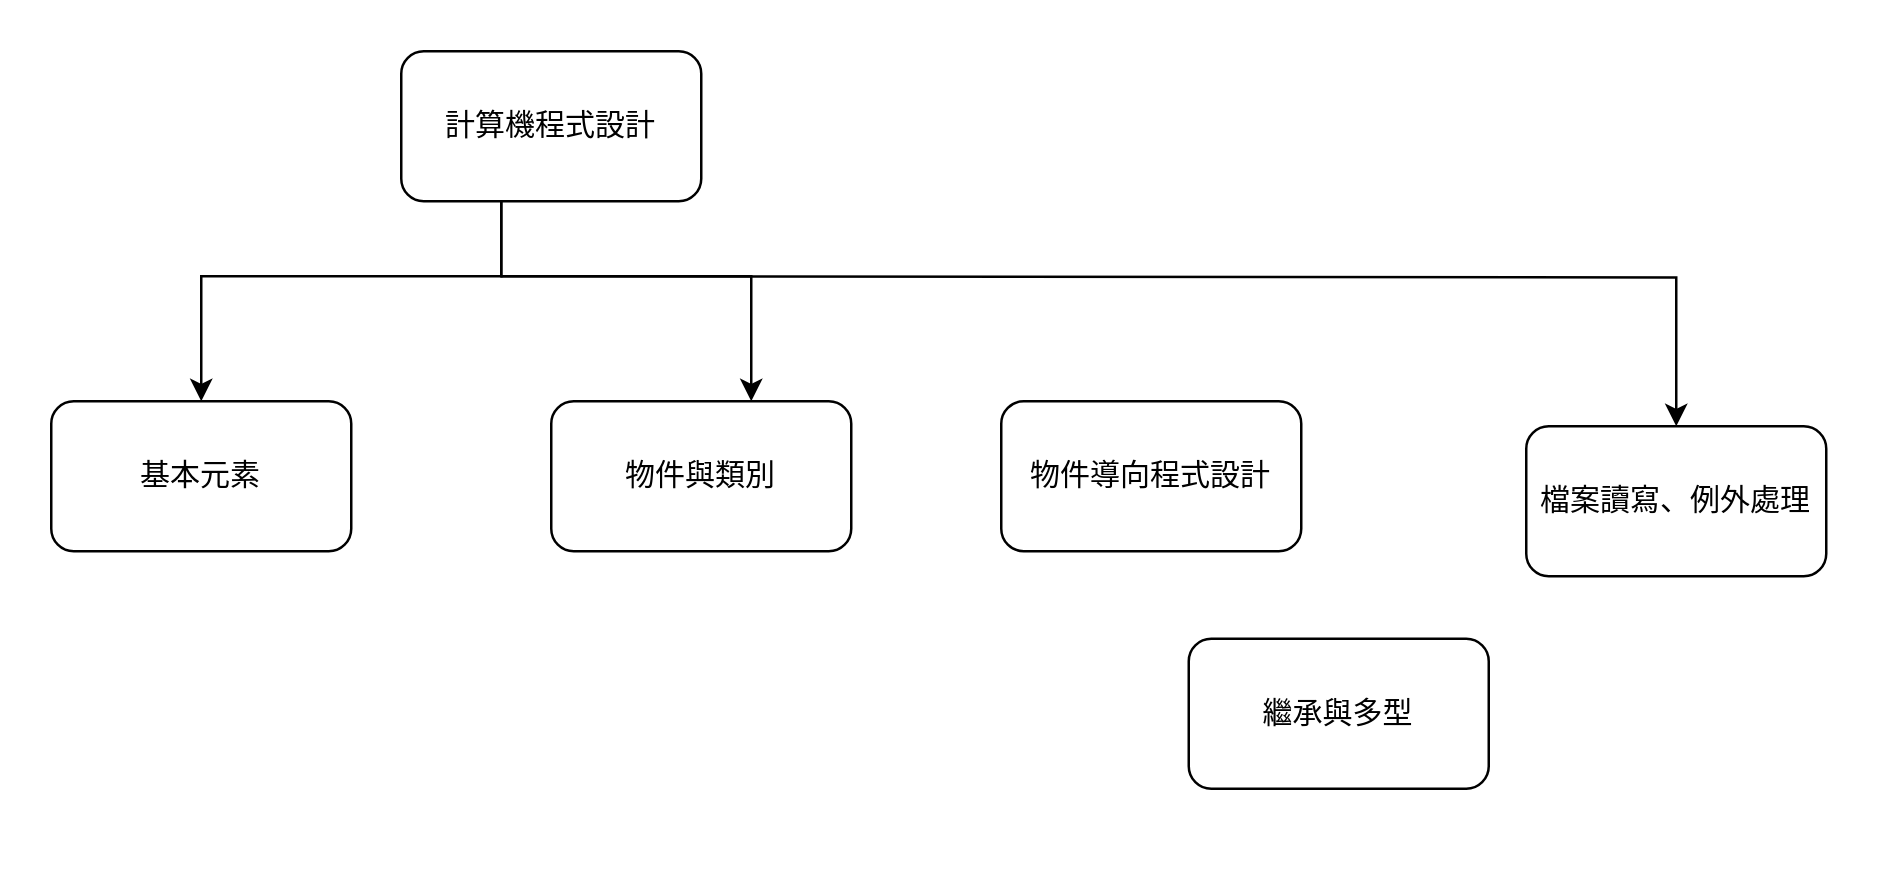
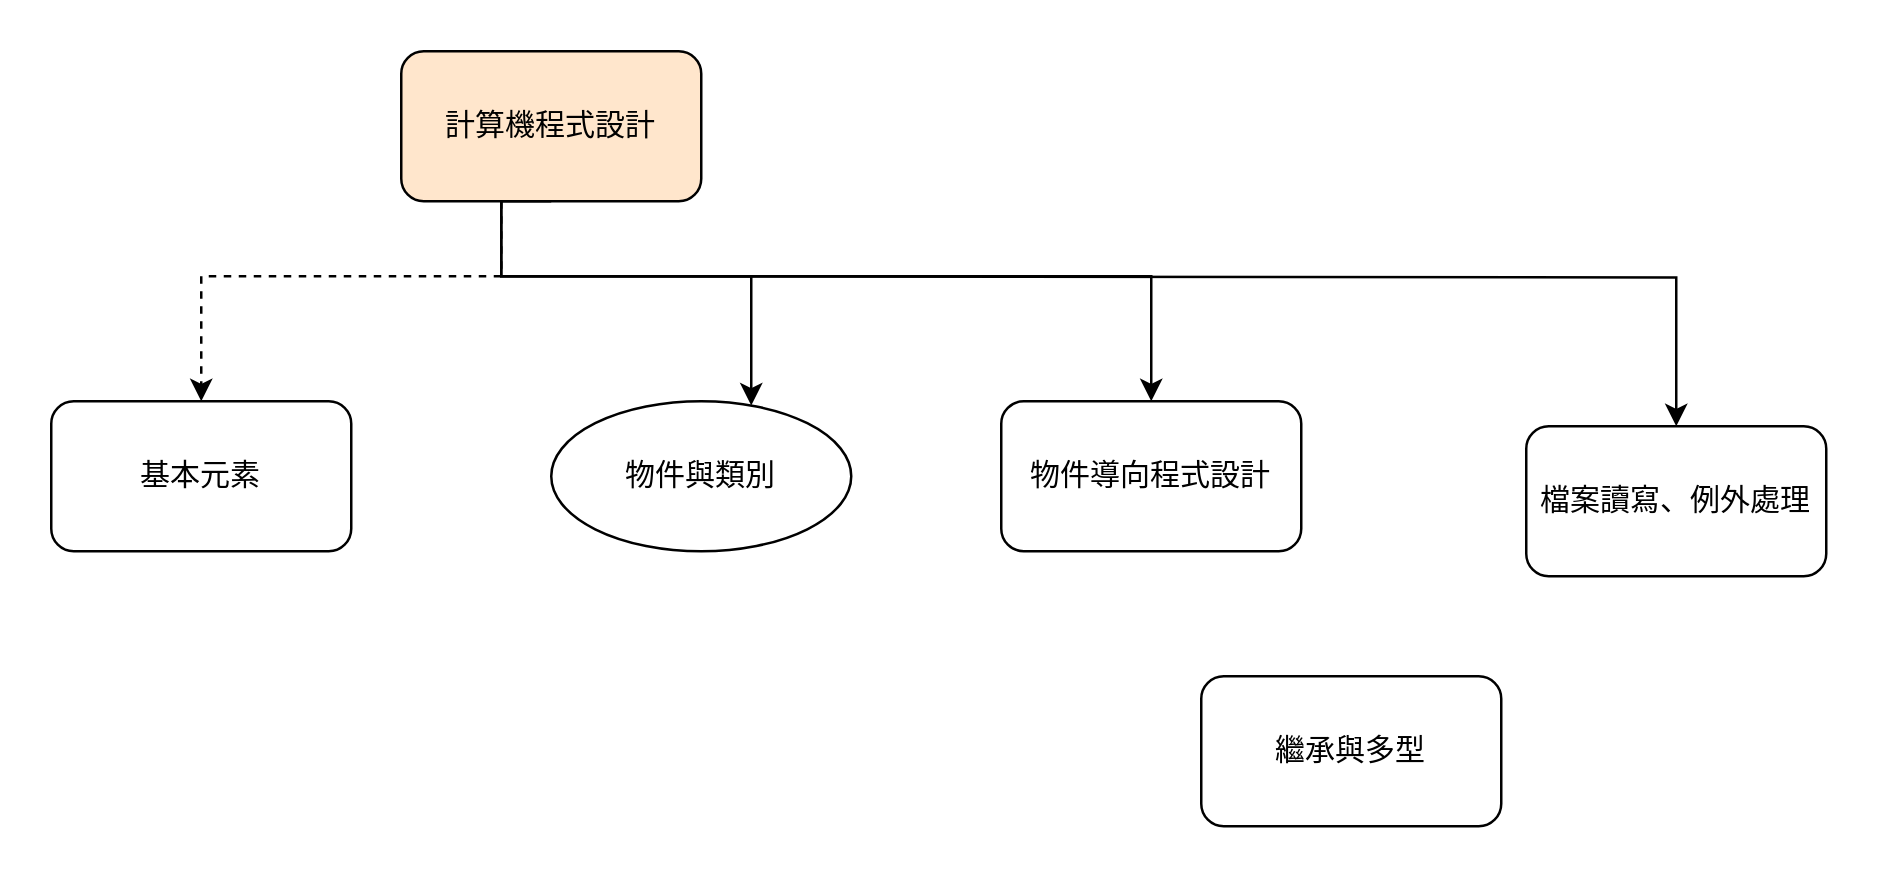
node "計算機程式設計": fillcolor #ffffff -> #ffe6cc
edge "計算機程式設計" -> "基本元素": style solid -> dashed
edge "計算機程式設計" -> "物件導向程式設計": added
node "物件與類別": shape rounded rectangle -> ellipse
node "繼承與多型": moved (1339, 714) -> (1351, 751)
